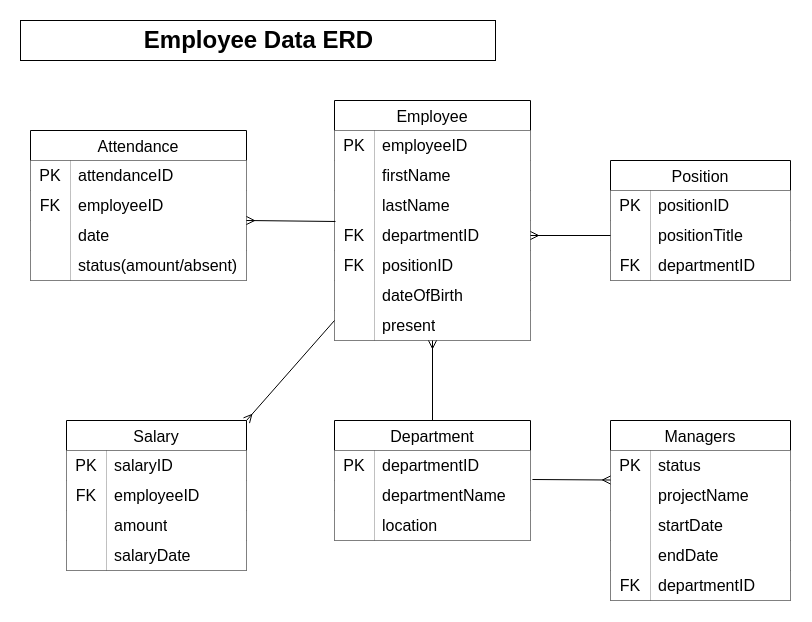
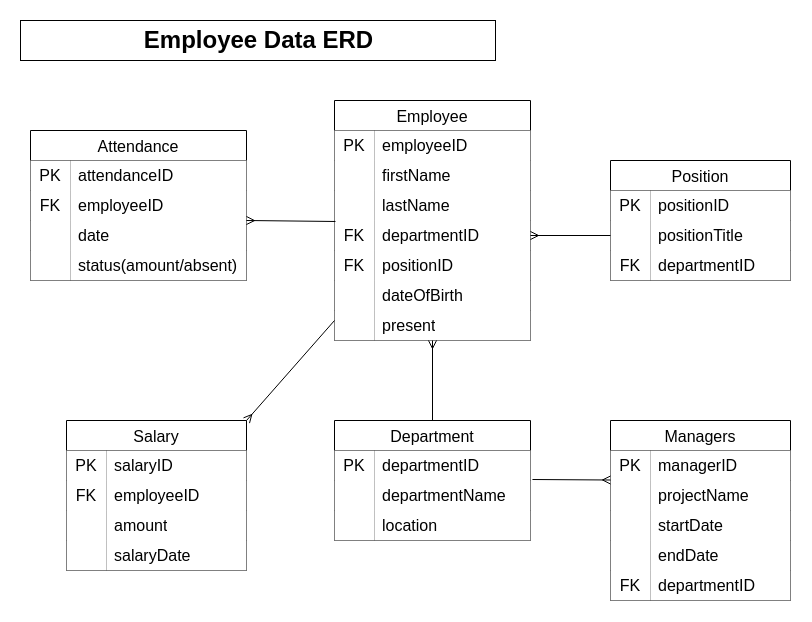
node "status": label "status" -> "managerID"
